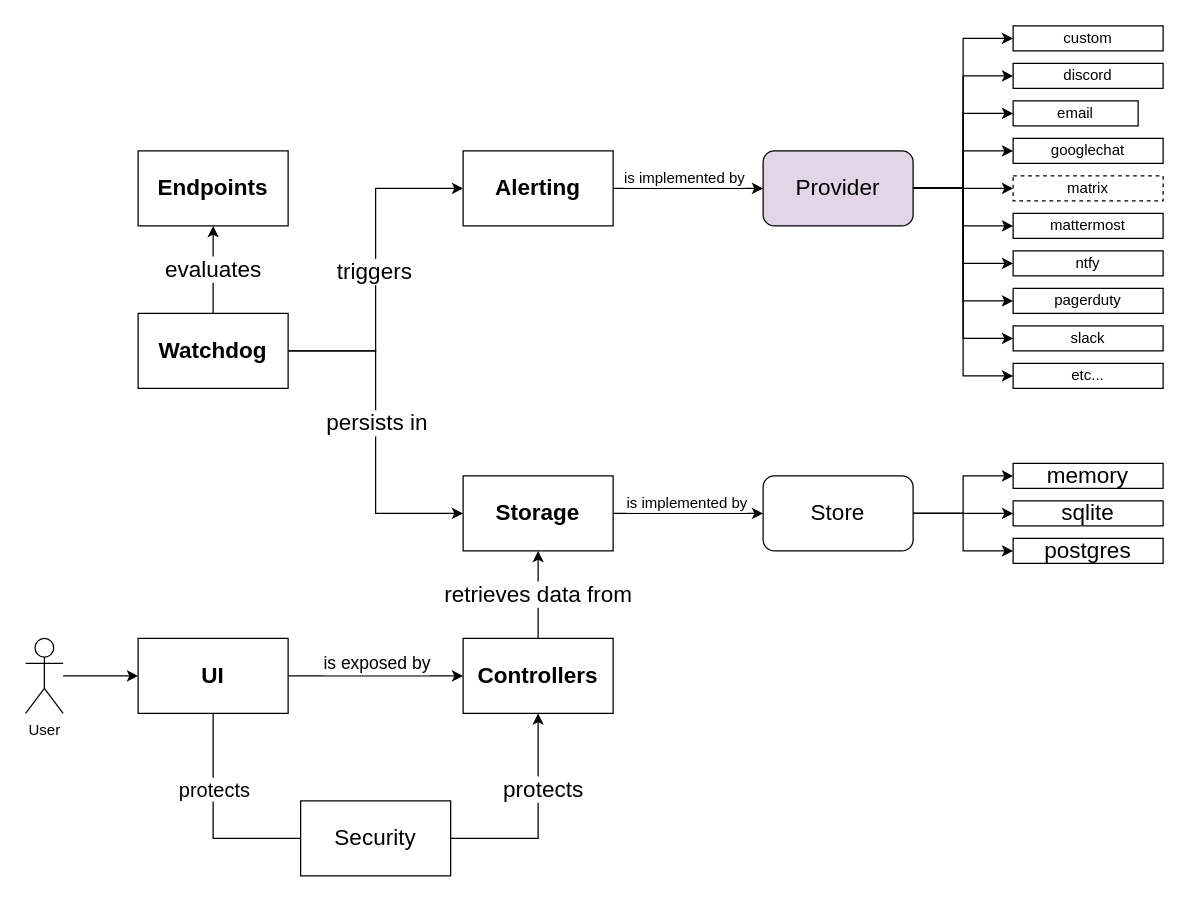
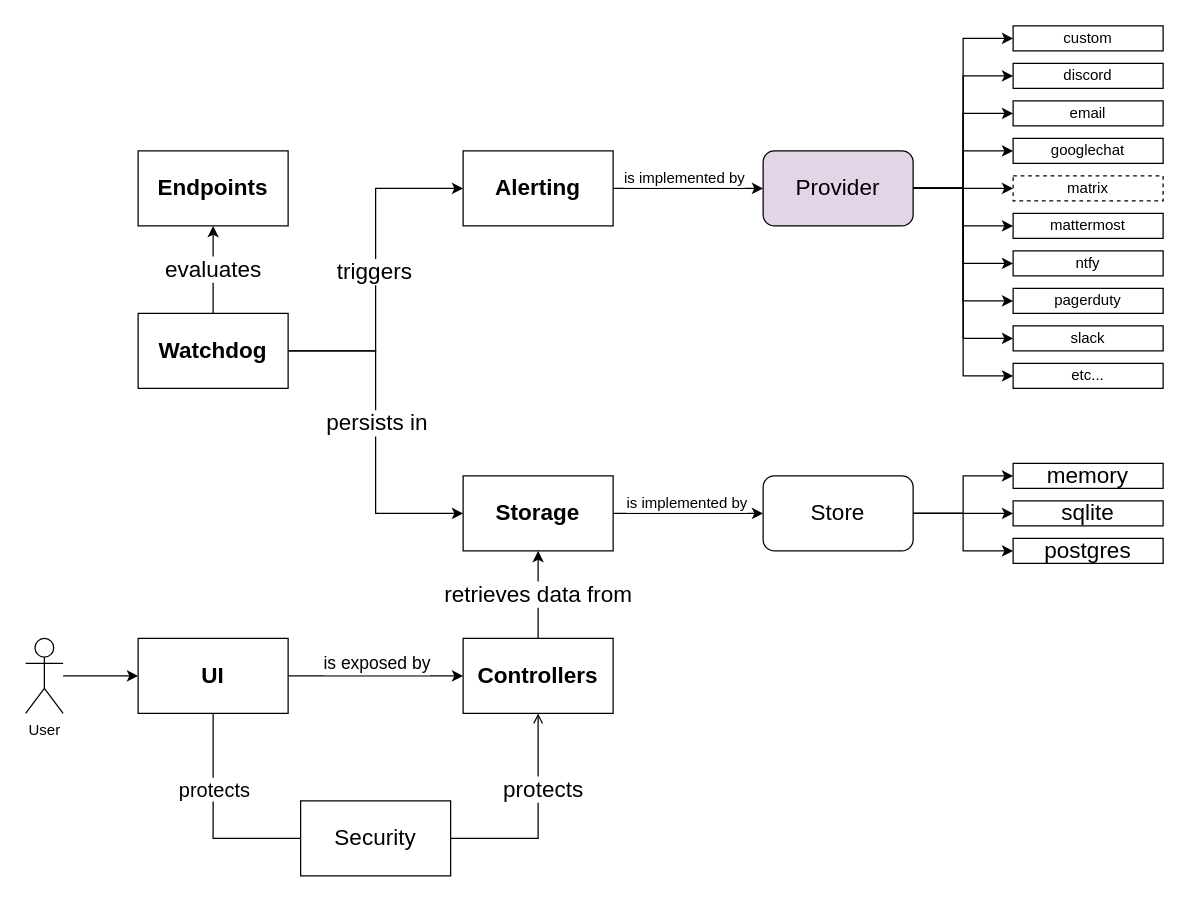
node "email": size 125x25 -> 150x25
edge "Security" -> "Controllers": arrowhead classic -> open
